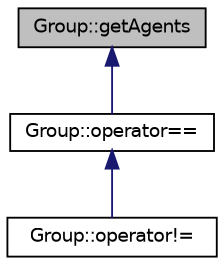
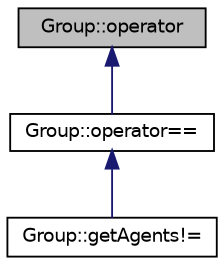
node "Group::getAgents": label "Group::getAgents" -> "Group::operator"
node "Group::operator!=": label "Group::operator!=" -> "Group::getAgents!="
